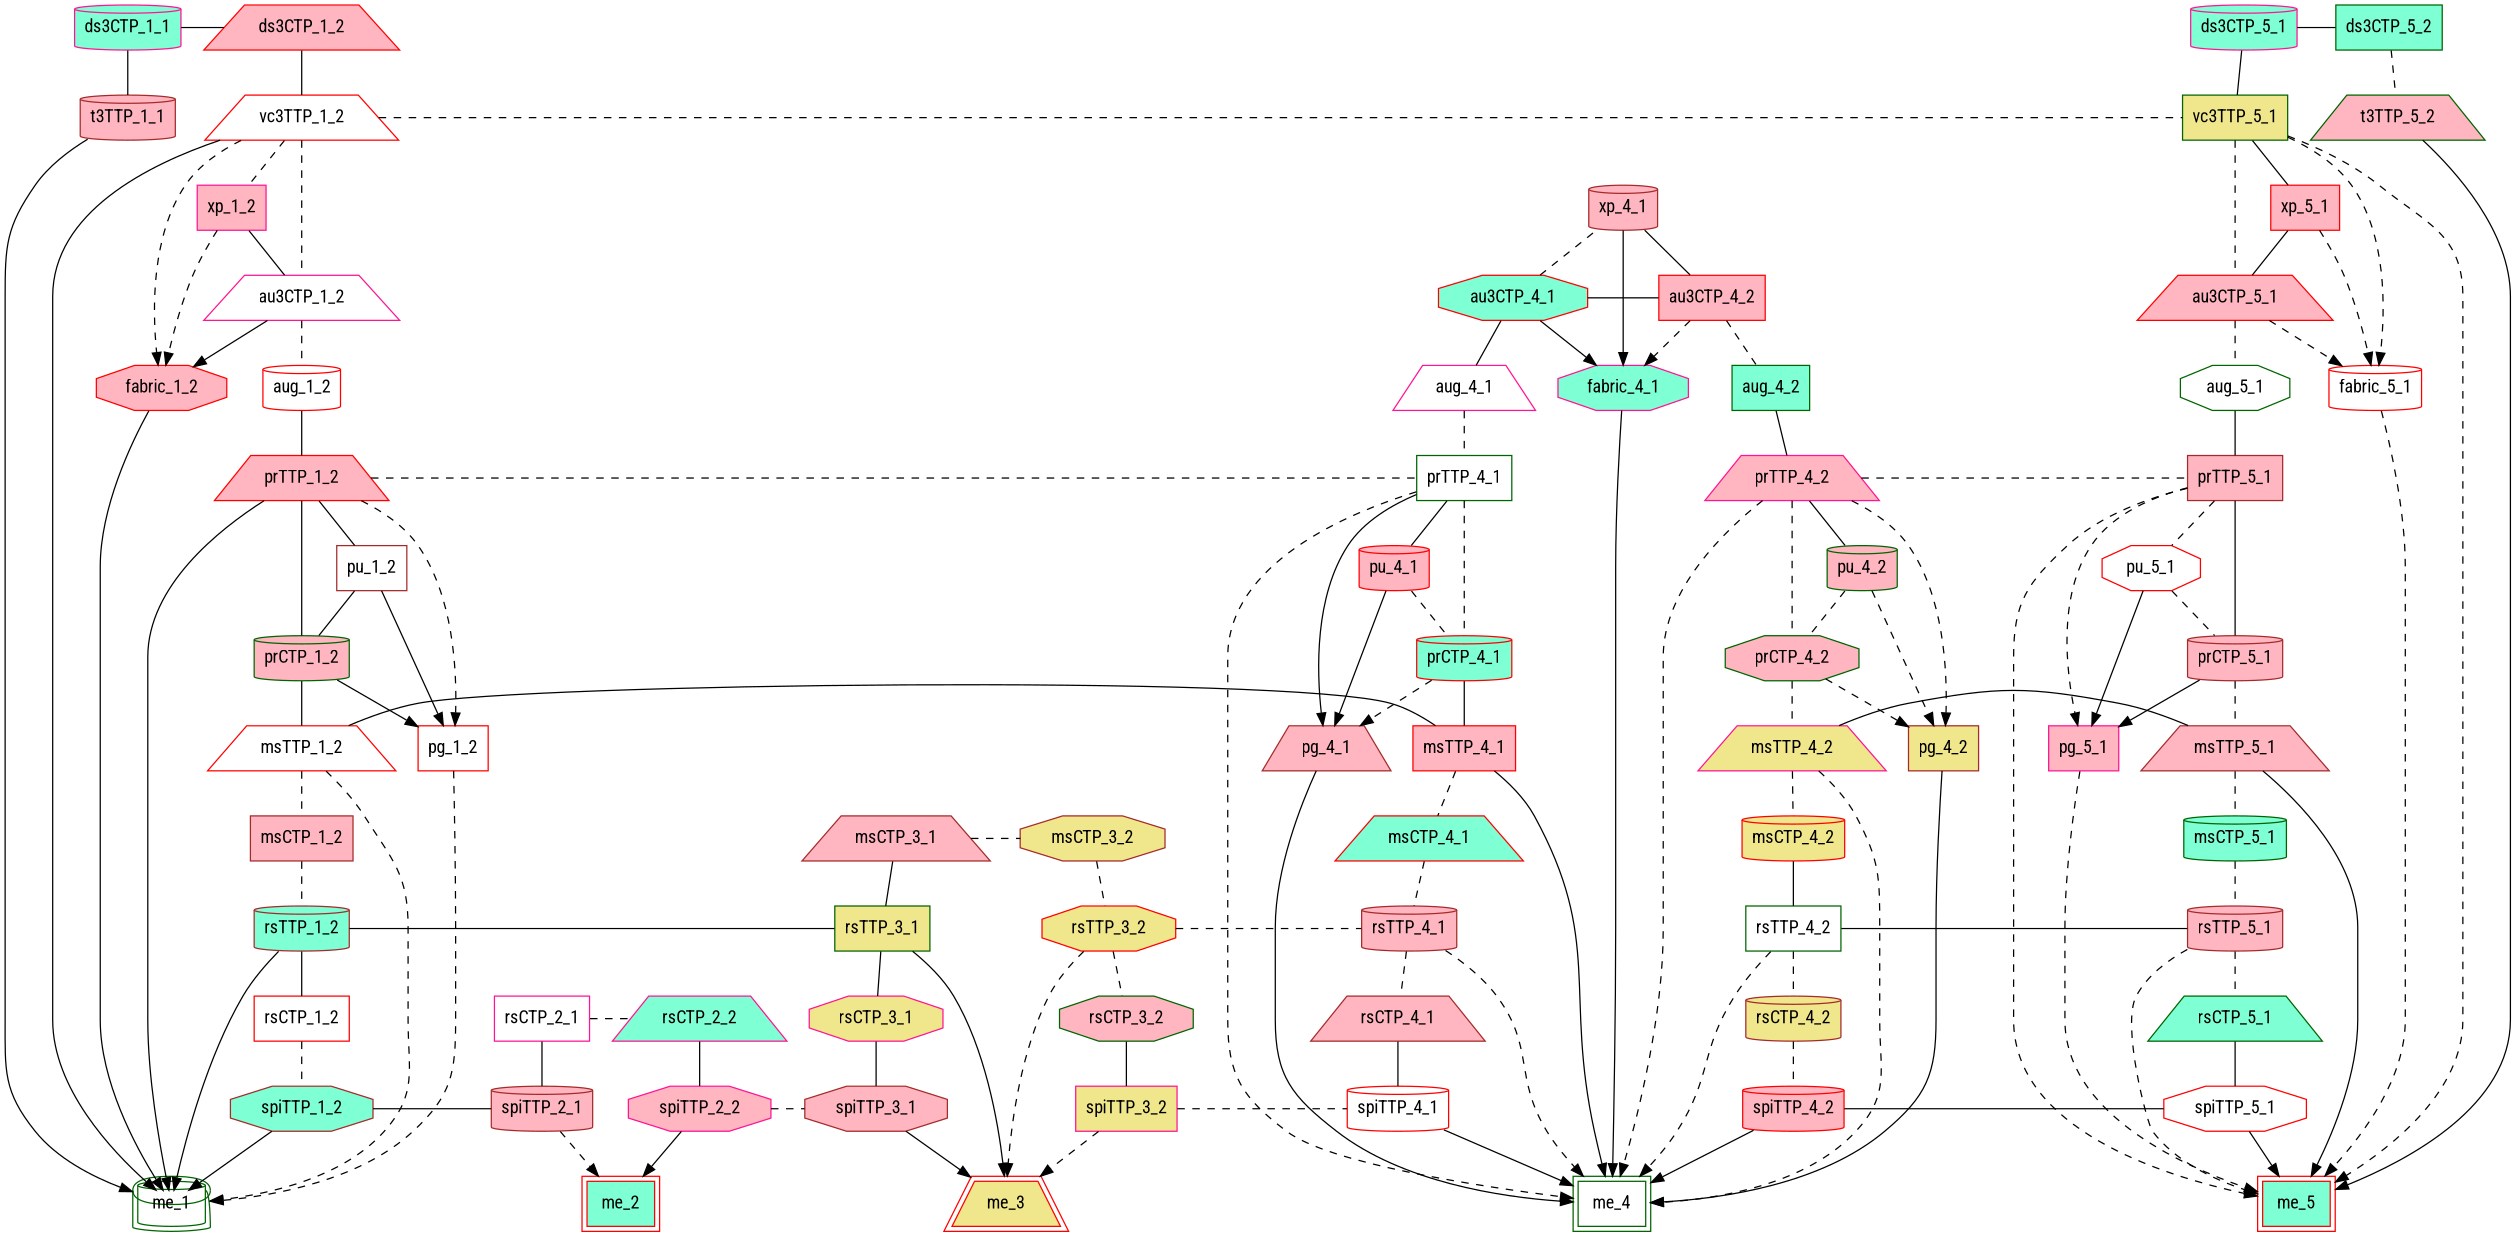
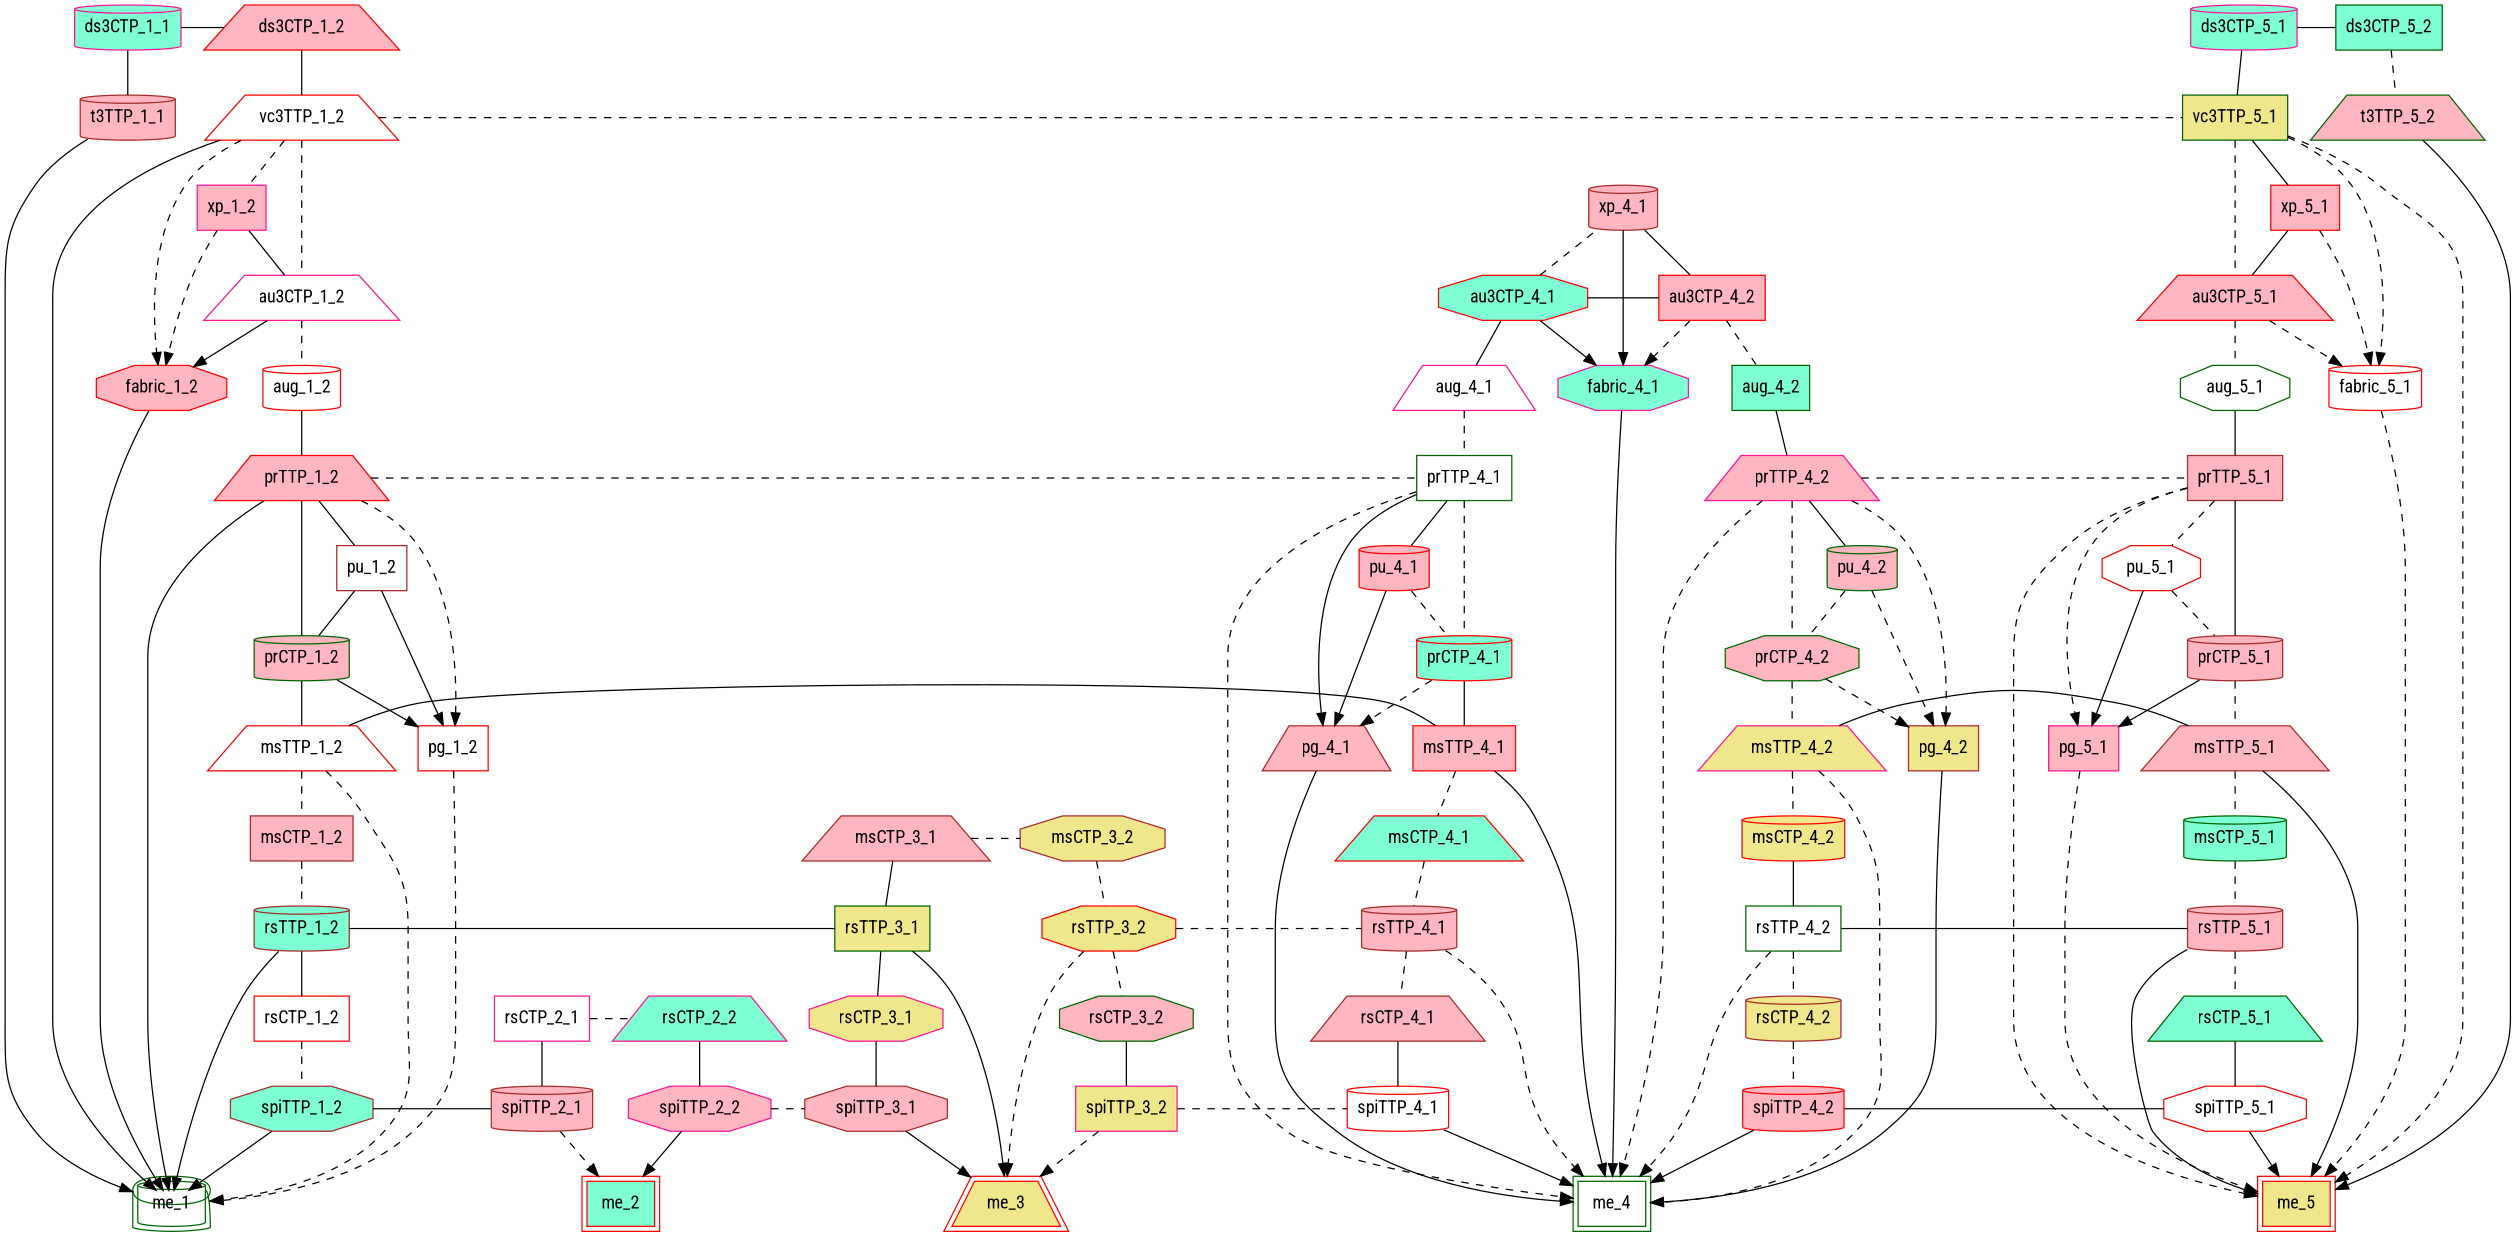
edge "rsTTP_5_1" -> "me_5": style dashed -> solid
node "me_5": fillcolor aquamarine -> khaki
